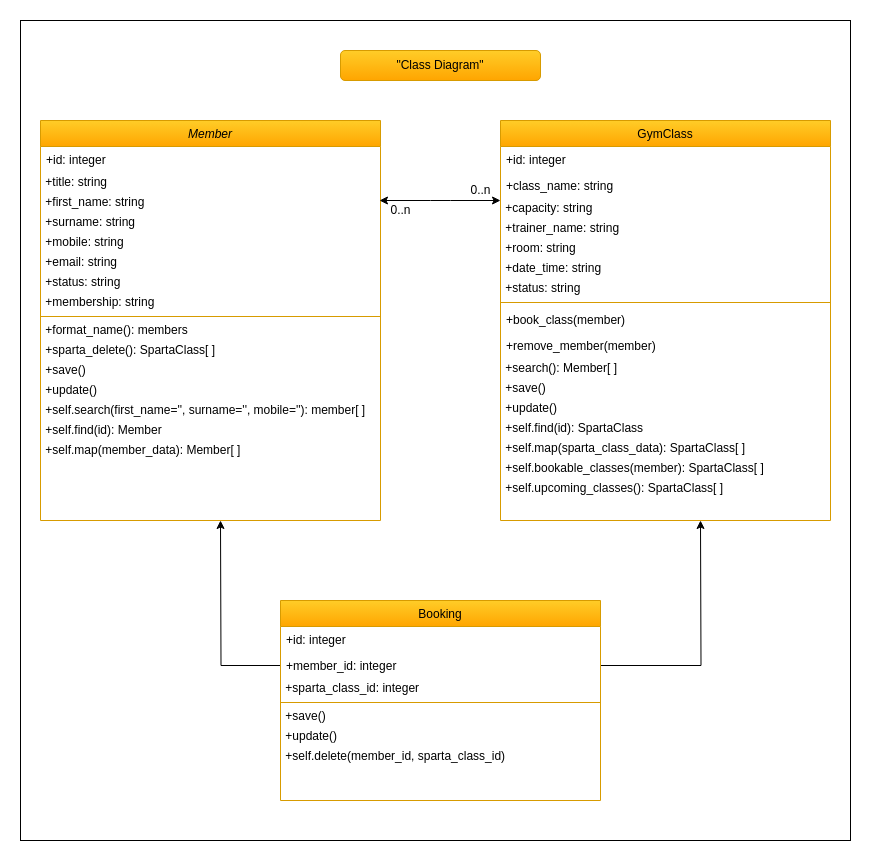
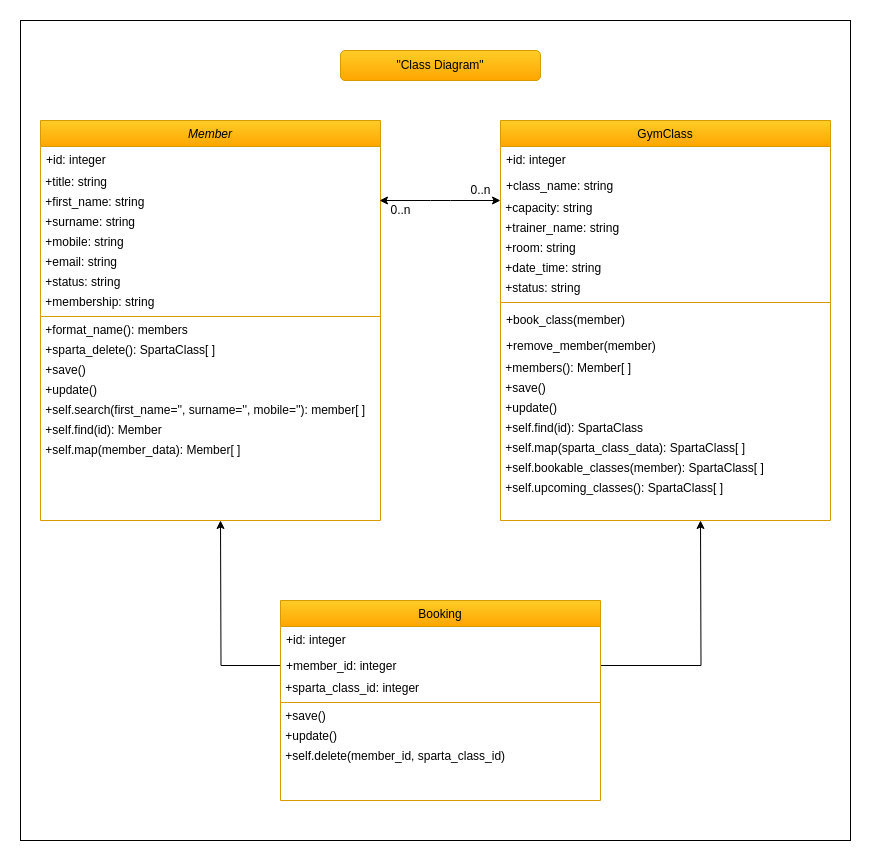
node "+search(): Member[ ]": label "+search(): Member[ ]" -> "+members(): Member[ ]"
